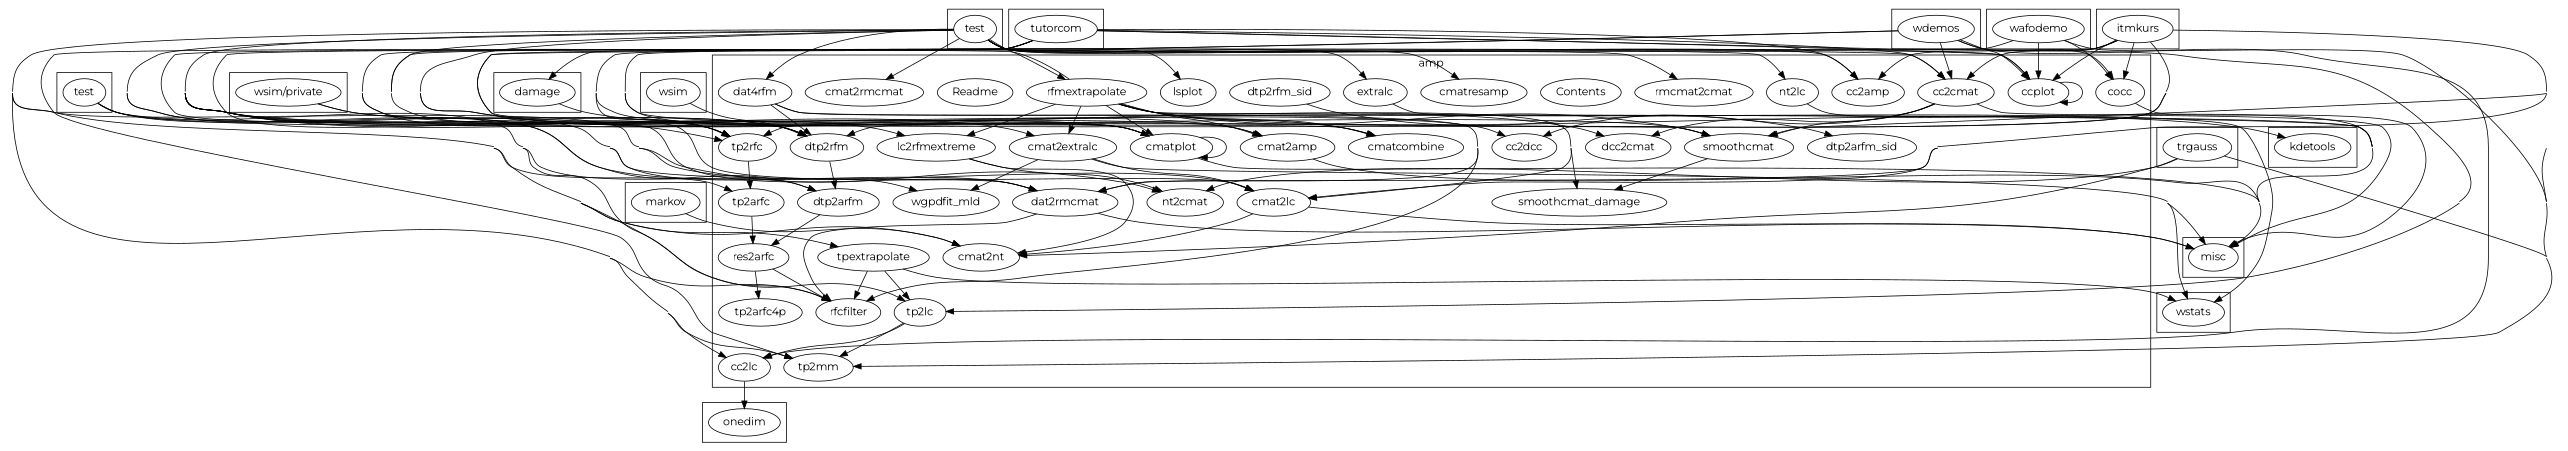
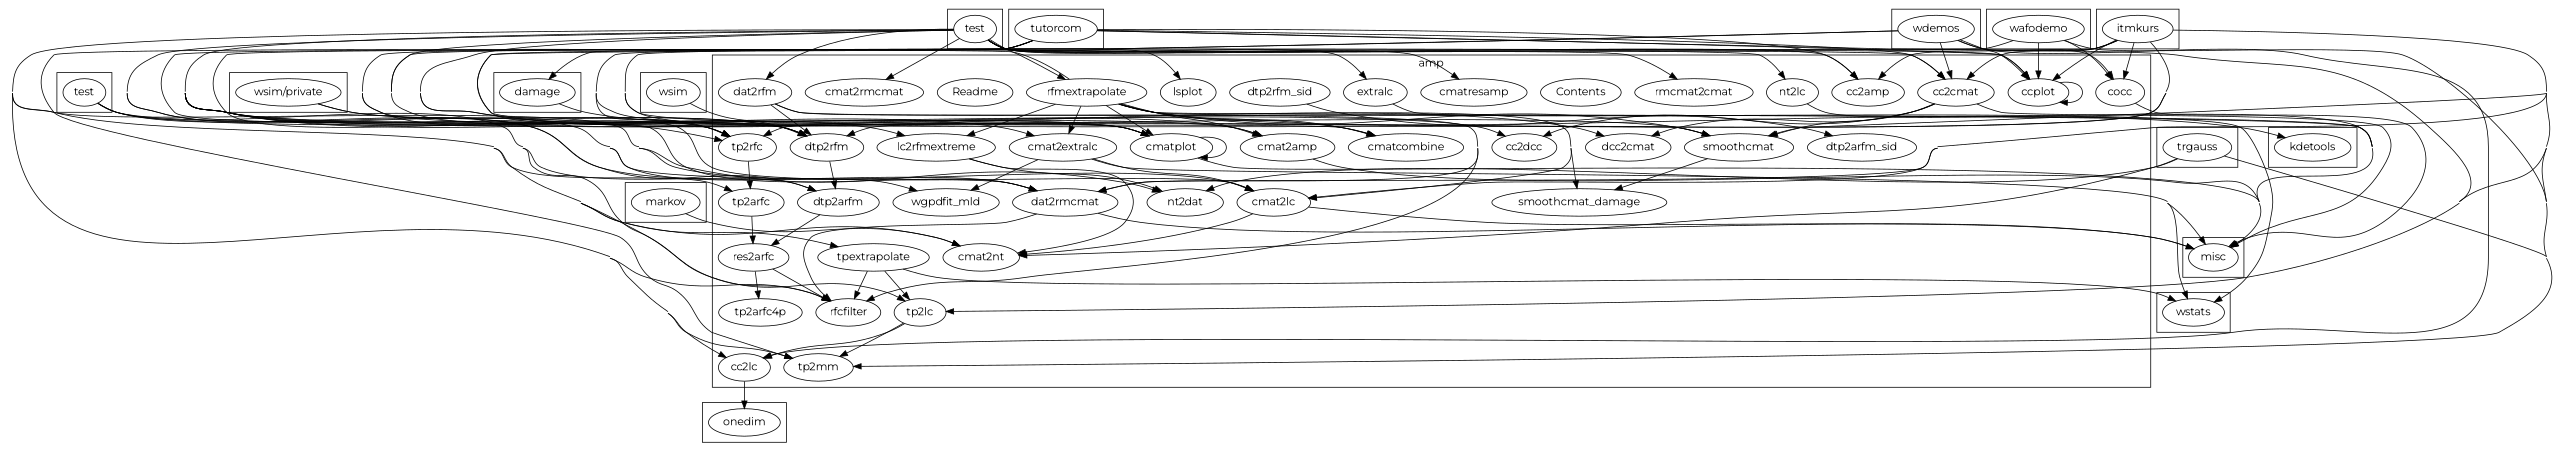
node "dat4rfm": label "dat4rfm" -> "dat2rfm"
edge "itmkurs" -> "tp2lc": added
node "nt2cmat": label "nt2cmat" -> "nt2dat"
